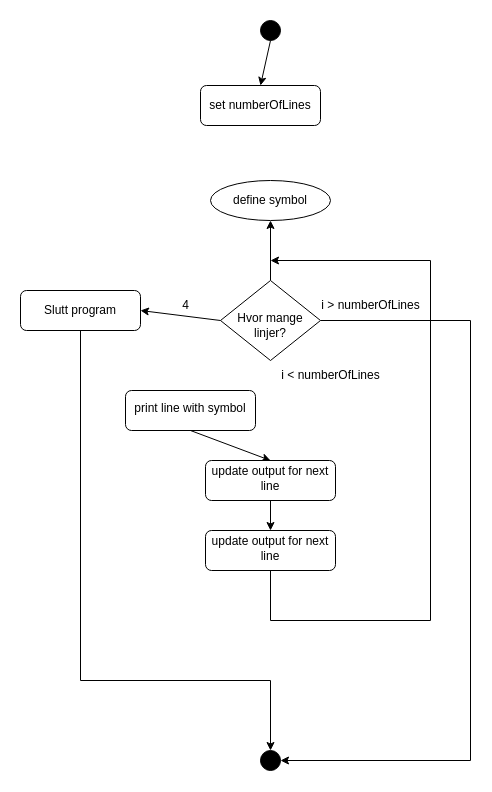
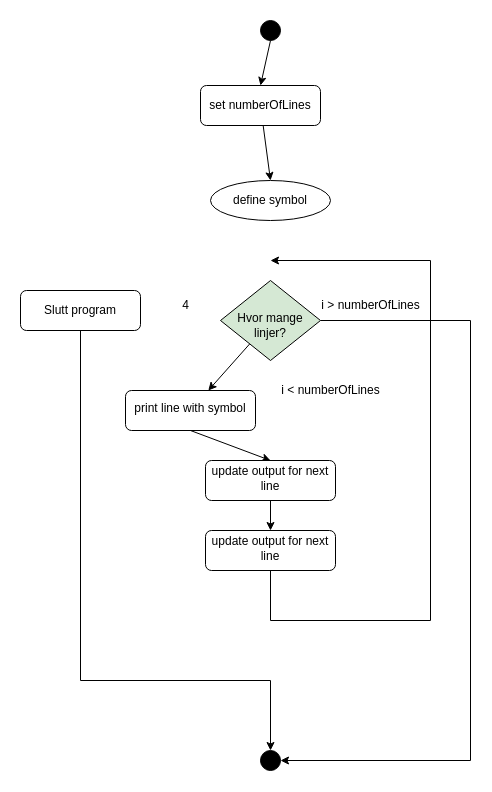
edge "set numberOfLines" -> "define symbol": added
edge "Hvor mange linjer?" -> "define symbol": now "Hvor mange linjer?" -> "print line with symbol"
edge "Hvor mange linjer?" -> "Slutt program": removed
node "Hvor mange linjer?": fillcolor #ffffff -> #d5e8d4
node "i < numberOfLines": moved (331, 376) -> (331, 391)
